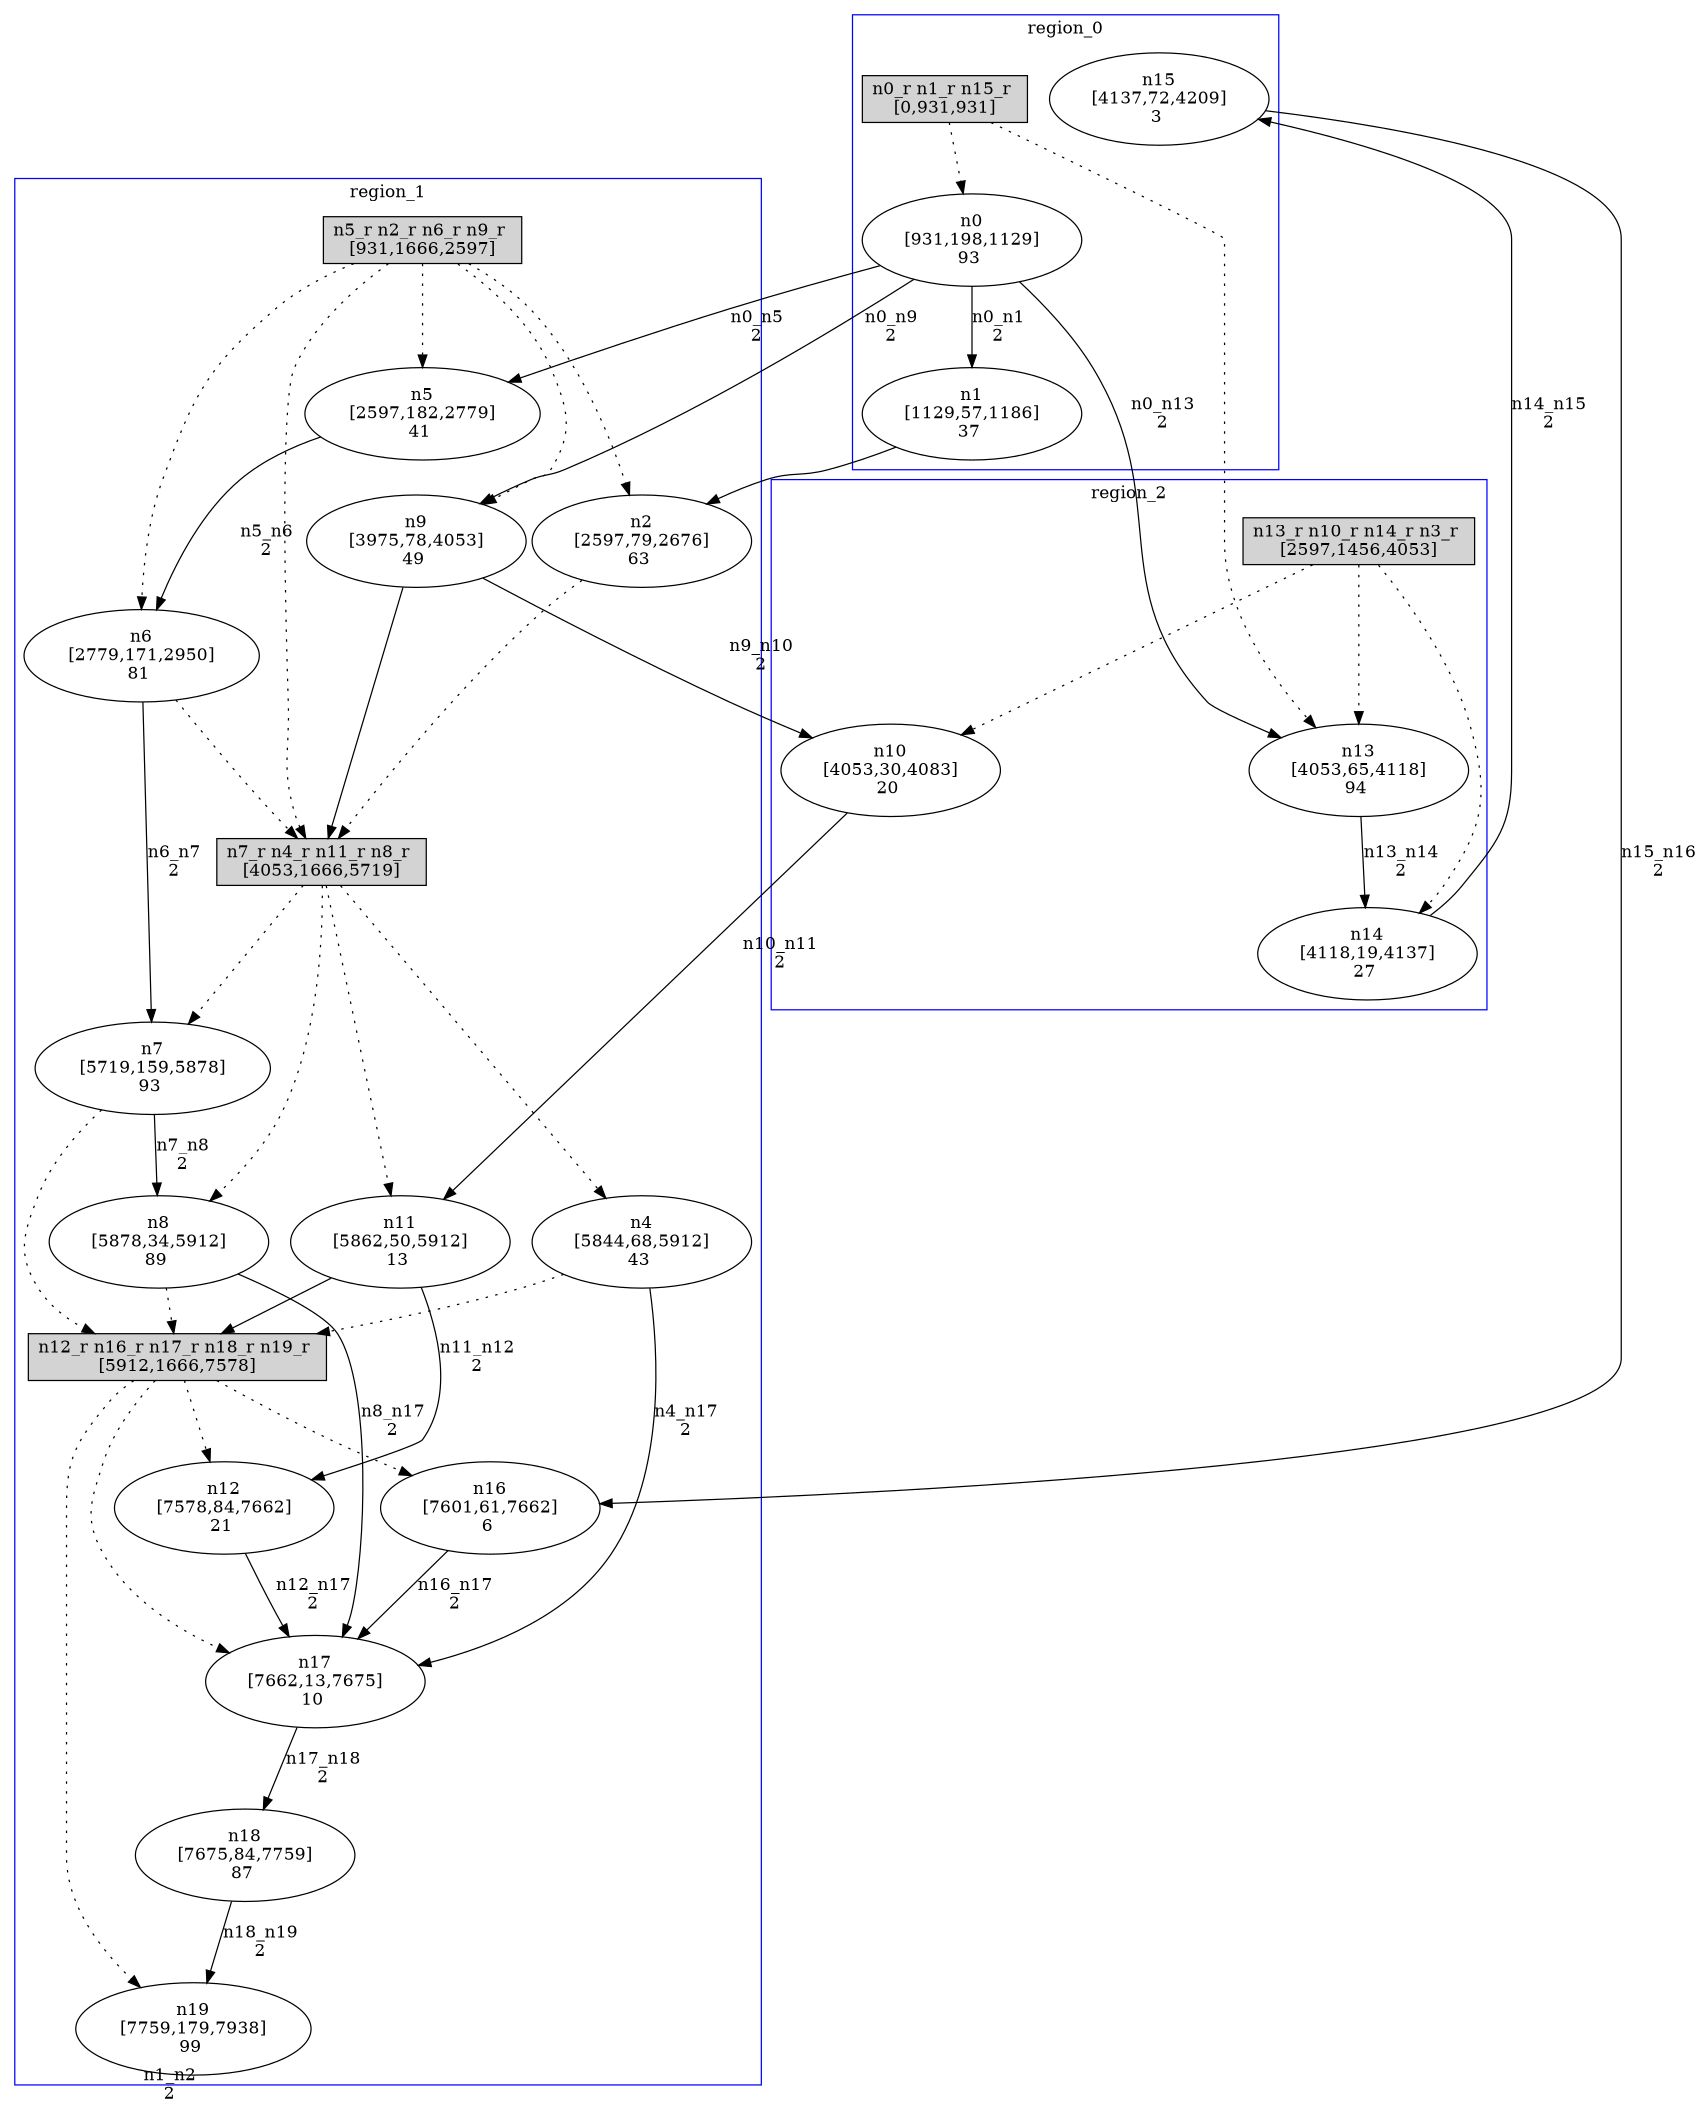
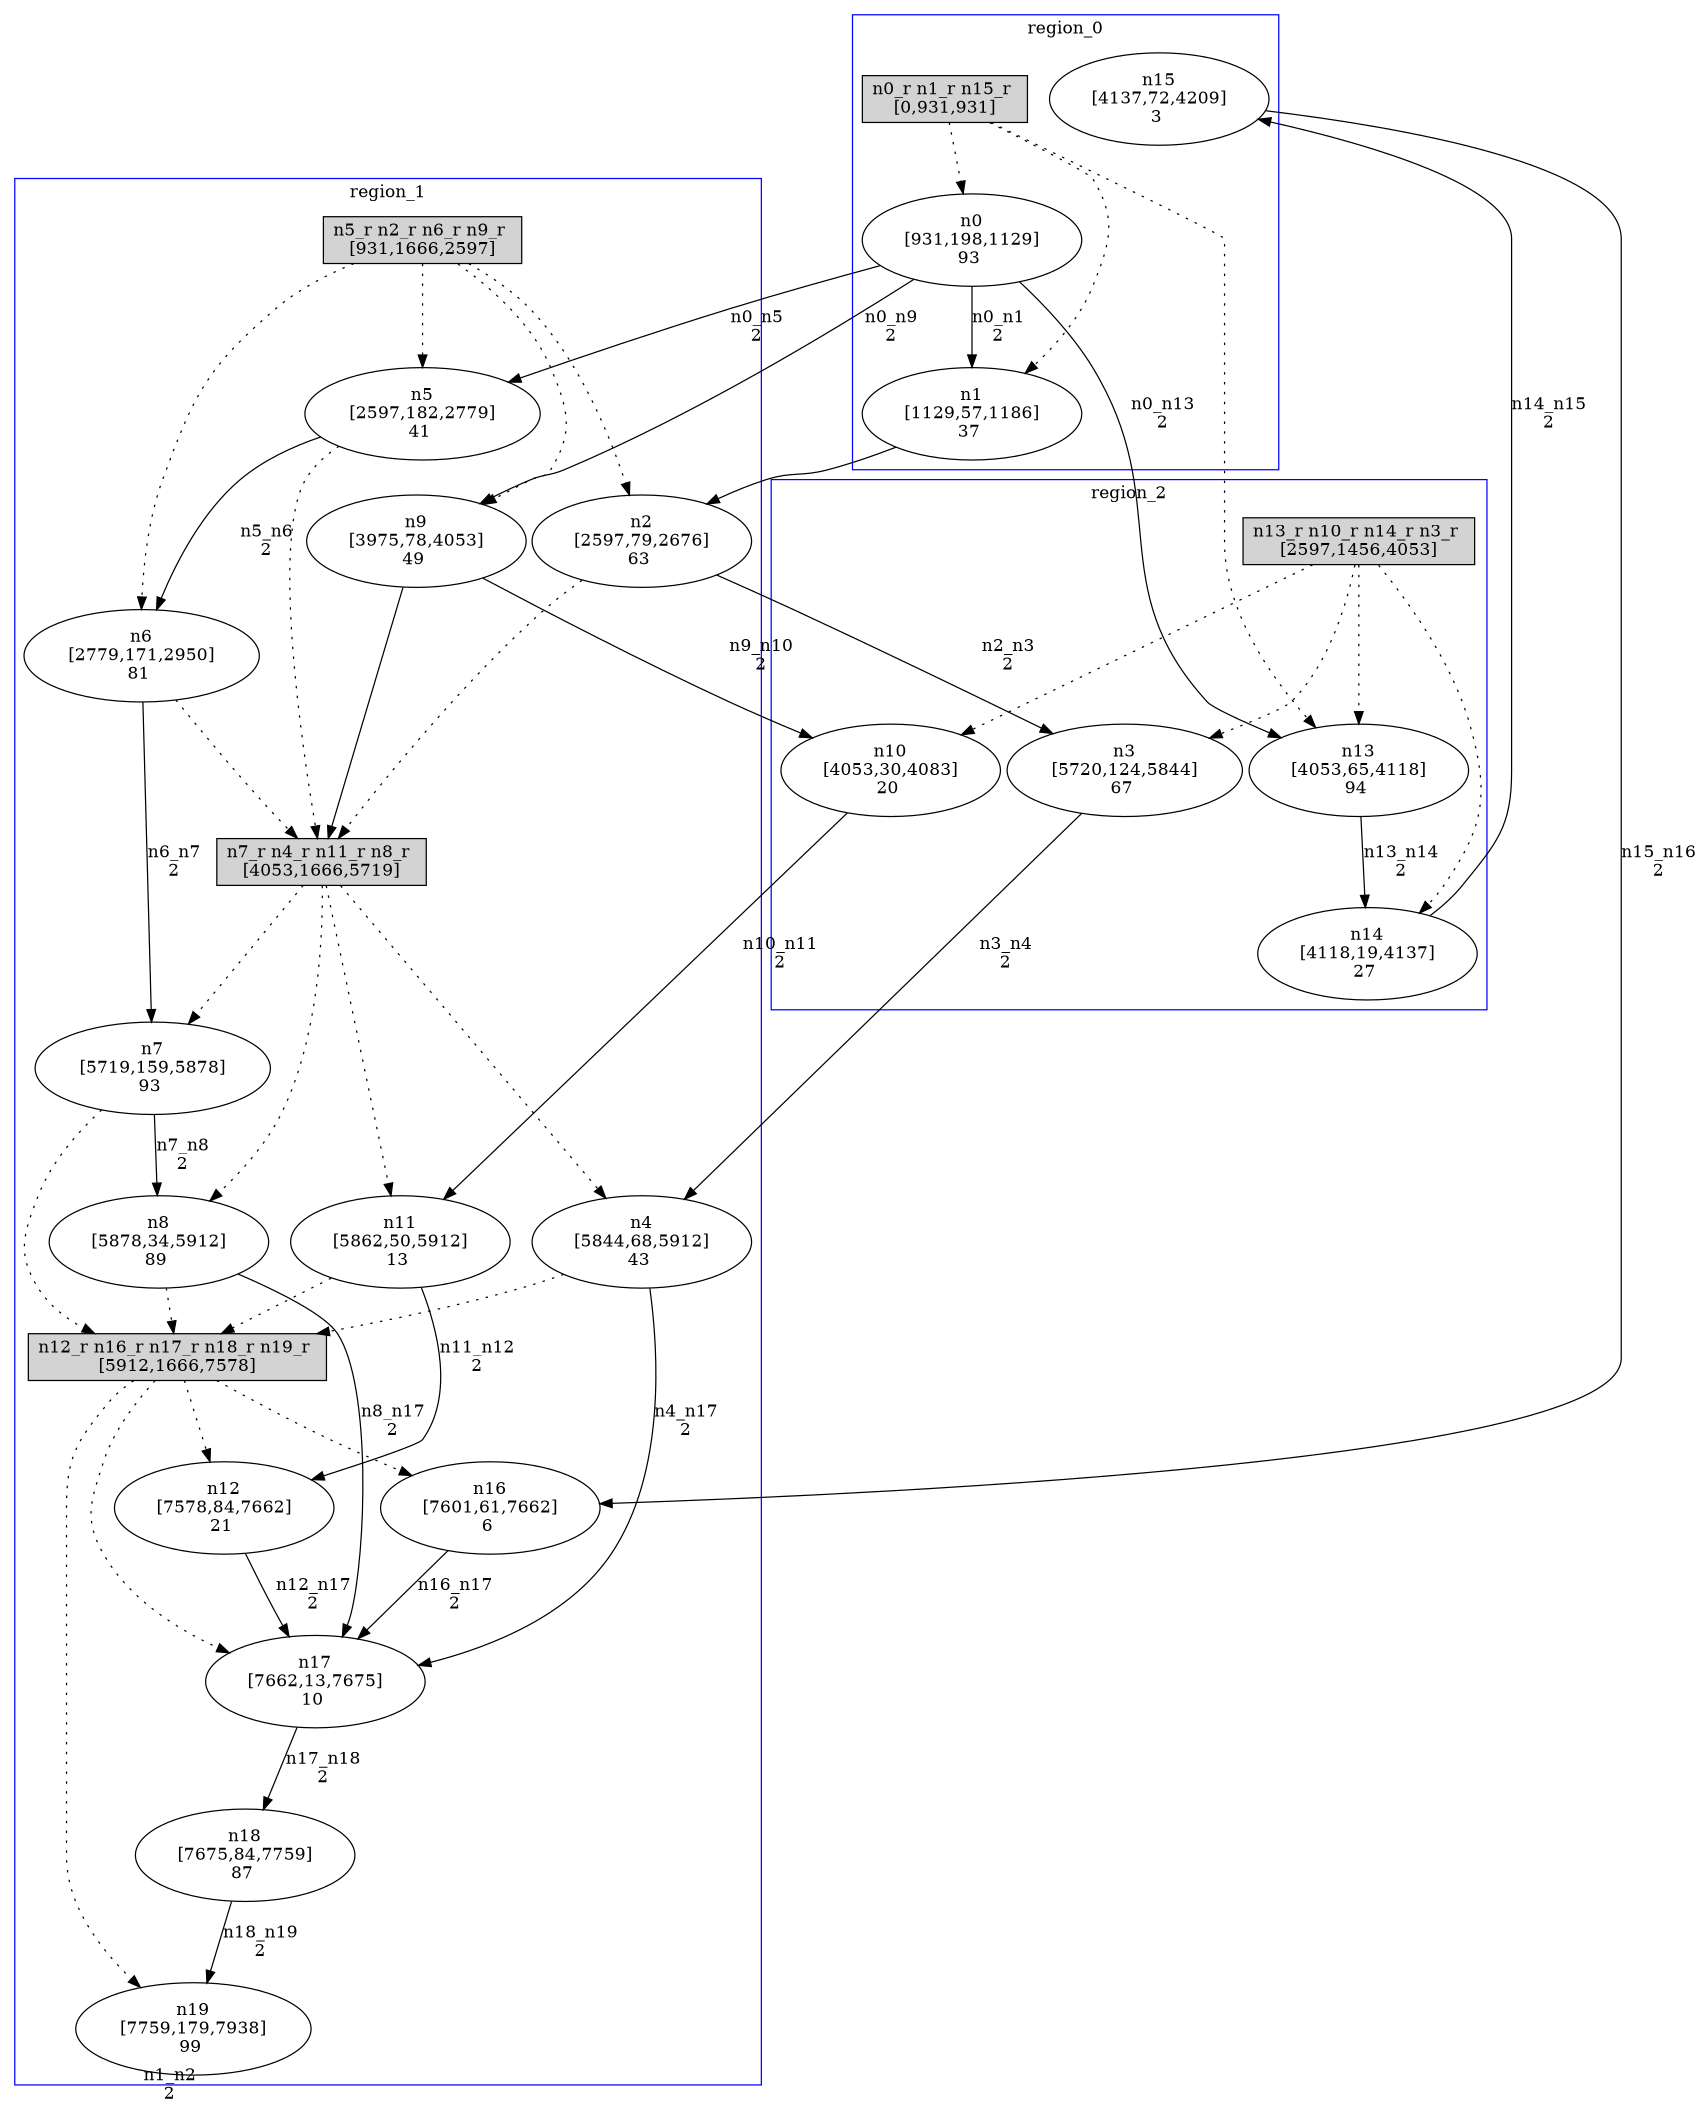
edge "n0_r n1_r n15_r [0,931,931]" -> "n1 [1129,57,1186] 37": added
edge "n5_r n2_r n6_r n9_r [931,1666,2597]" -> "n7_r n4_r n11_r n8_r [4053,1666,5719]": now "n5 [2597,182,2779] 41" -> "n7_r n4_r n11_r n8_r [4053,1666,5719]"
node "n3 [5720,124,5844] 67": added
edge "n11 [5862,50,5912] 13" -> "n12_r n16_r n17_r n18_r n19_r [5912,1666,7578]": style solid -> dotted
